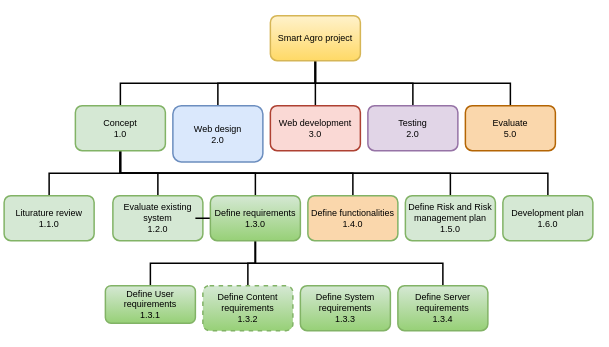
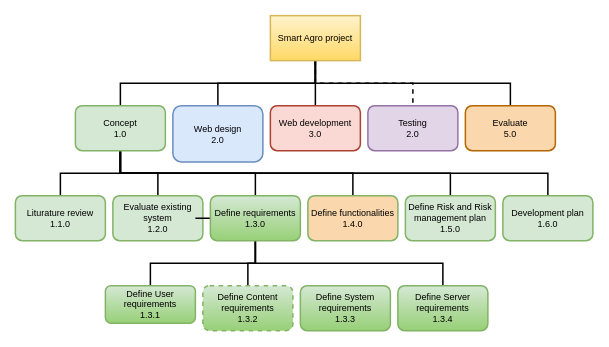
node "Smart Agro project": shape rounded rectangle -> rectangle
edge "Smart Agro project" -- "Testing 2.0": style solid -> dashed
node "Liturature review 1.1.0": moved (49, 218) -> (60, 218)
